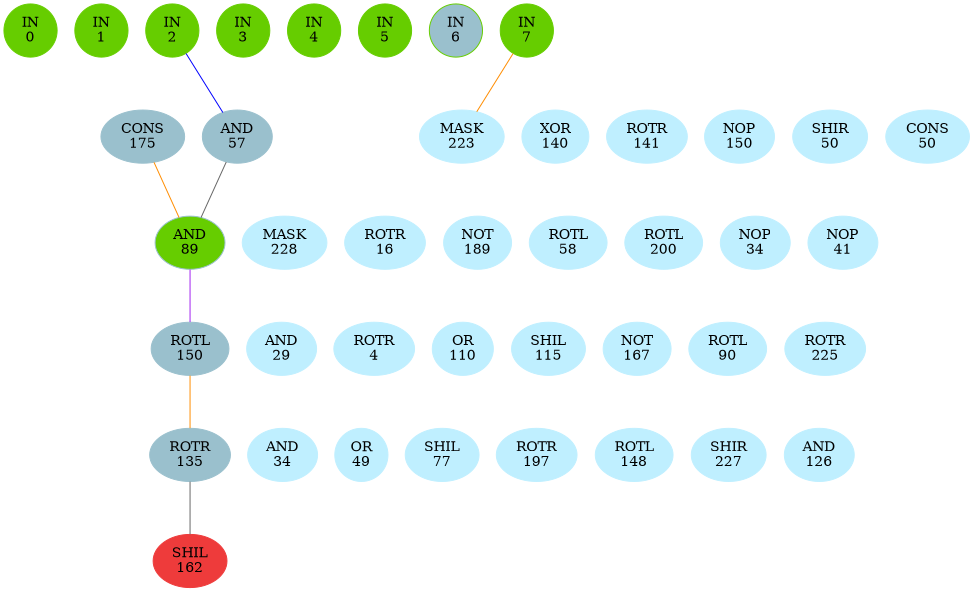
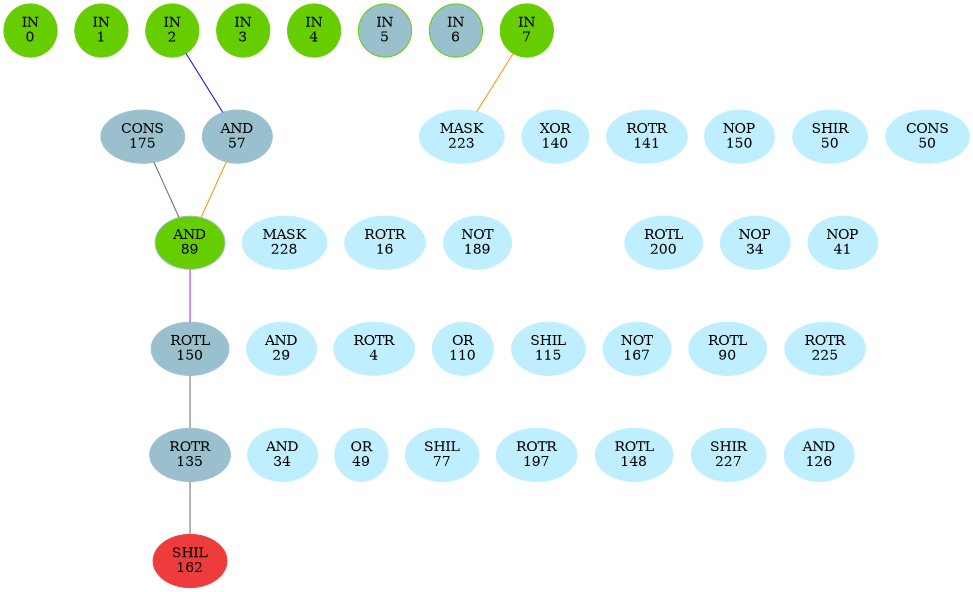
node "IN 5": fillcolor chartreuse3 -> lightblue3
edge "CONS 175" -- "AND 89": color darkorange -> gray40
edge "AND 57" -- "AND 89": color gray40 -> darkorange
node "ROTL 58": removed
edge "ROTL 150" -- "ROTR 135": color darkorange -> gray40
